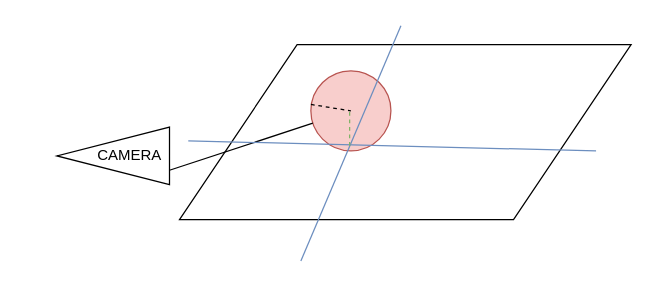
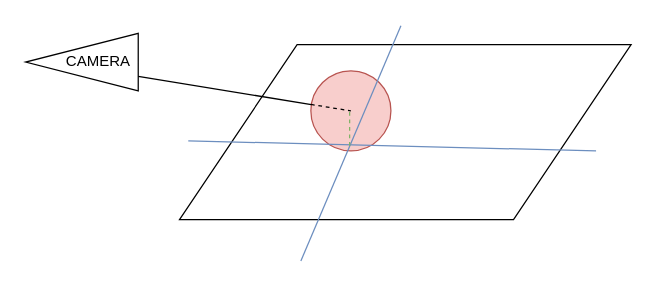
node "CAMERA": moved (113, 156) -> (82, 62)
